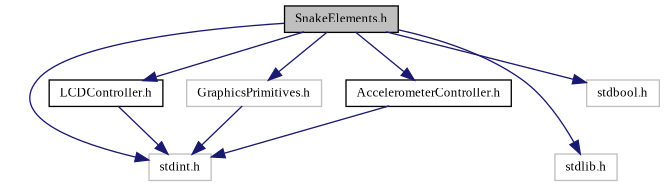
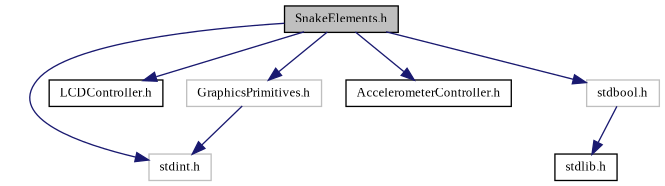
edge "SnakeElements.h" -> "stdlib.h": now "stdbool.h" -> "stdlib.h"
edge "LCDController.h" -> "stdint.h": removed
edge "AccelerometerController.h" -> "stdint.h": removed
node "stdlib.h": color grey75 -> black
